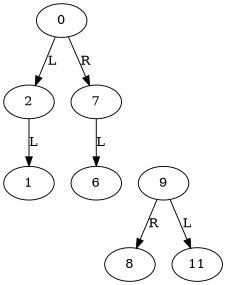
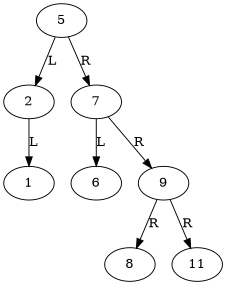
node "0": label "0" -> "5"
edge "7" -> "9": added, label "R"
edge "9" -> "11": label "L" -> "R"
